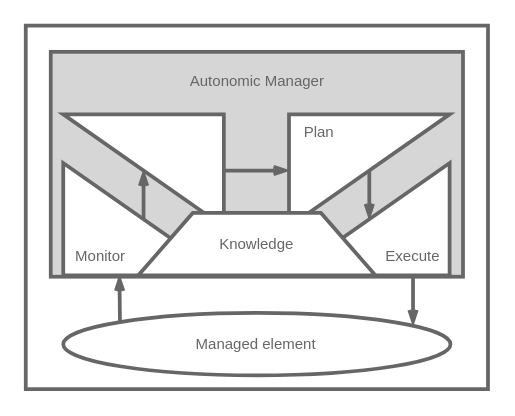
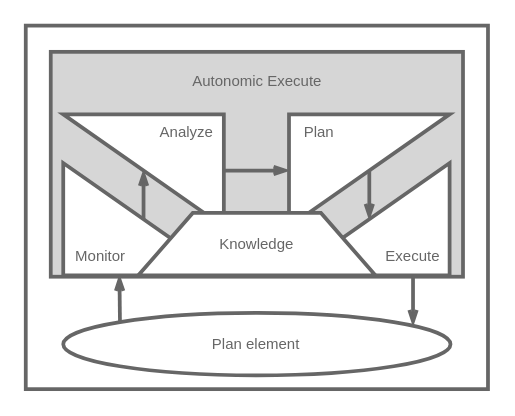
node "Autonomic Manager": label "Autonomic Manager" -> "Autonomic Execute"
node "Analyze": added
node "Managed element": label "Managed element" -> "Plan element"
